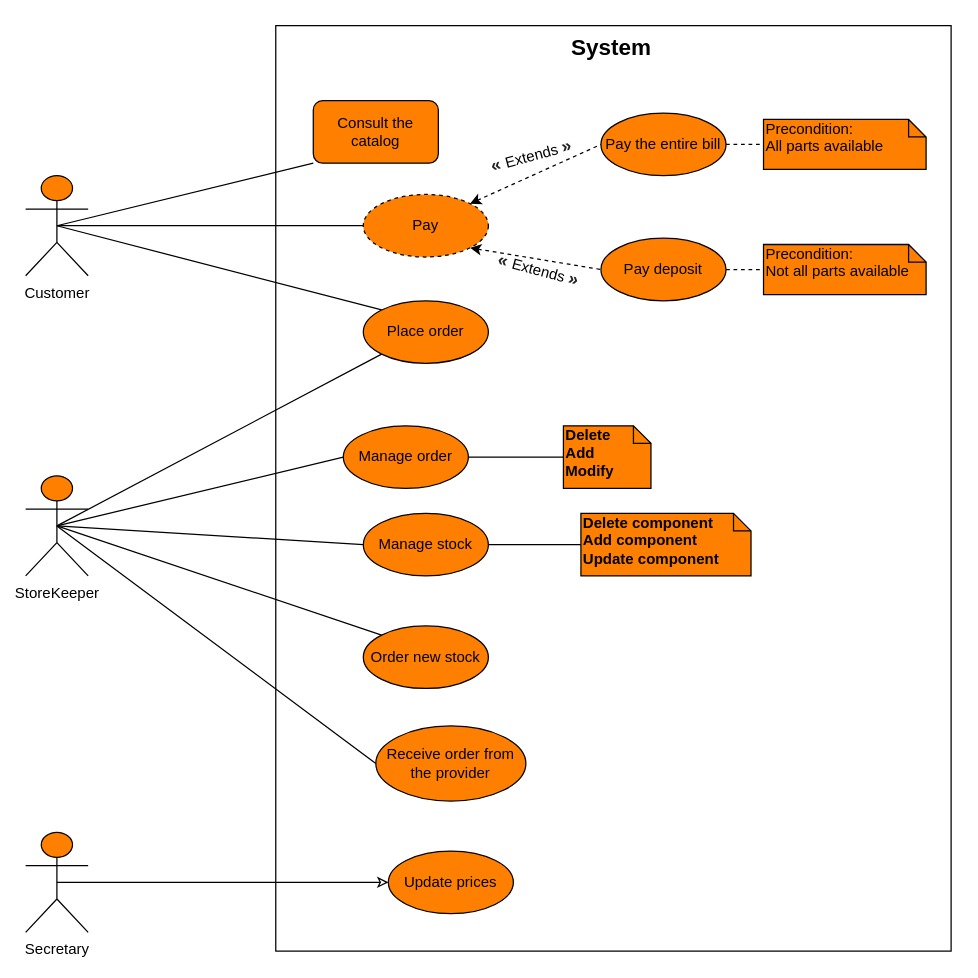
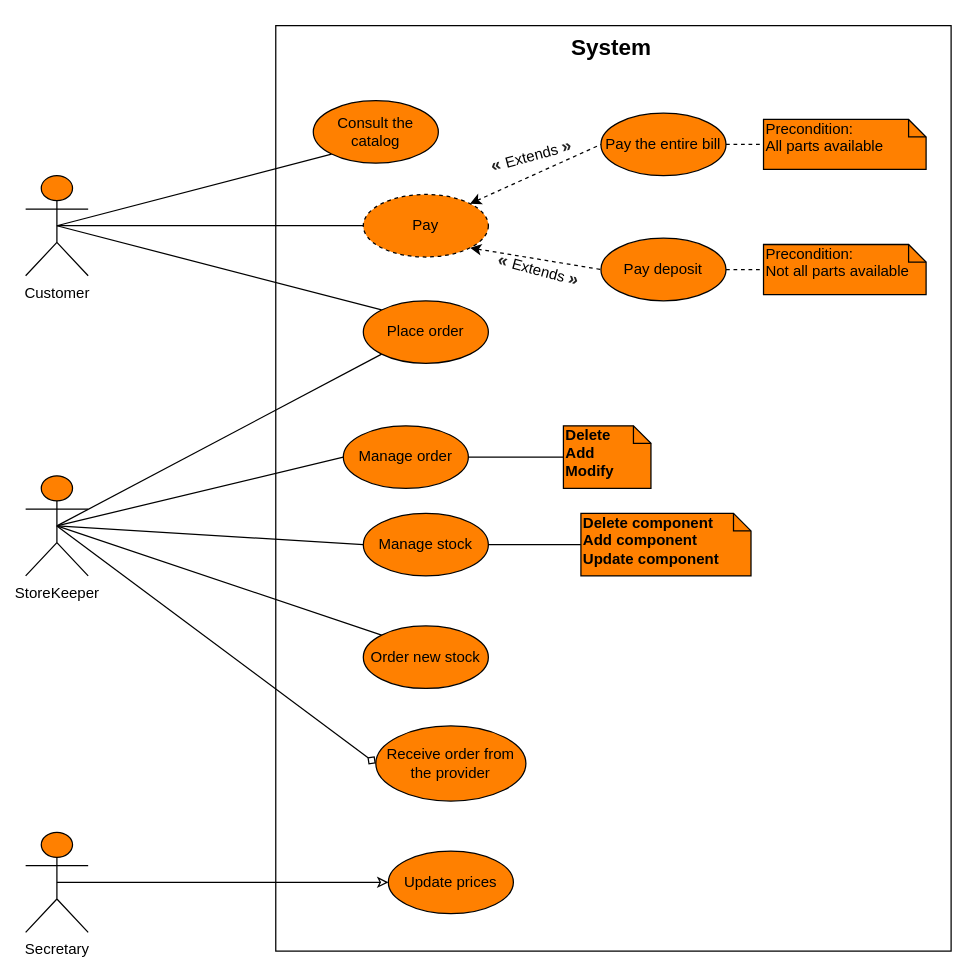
node "Consult the catalog": shape rounded rectangle -> ellipse
edge "StoreKeeper" -- "Receive order from the provider": arrowhead none -> diamond
